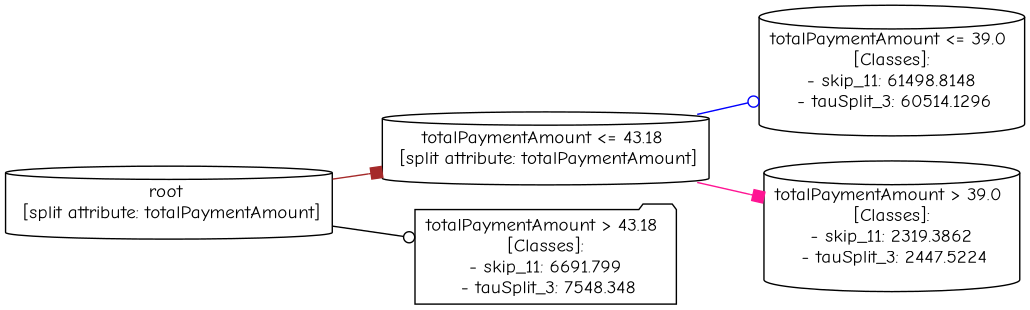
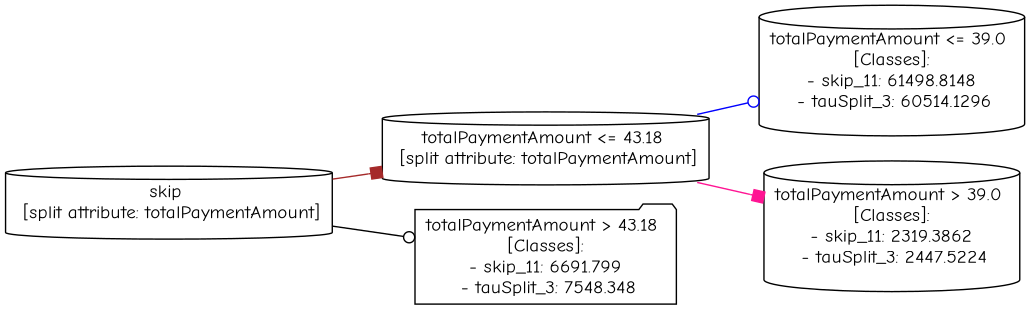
node "root [split attribute: totalPaymentAmount]": label "root [split attribute: totalPaymentAmount]" -> "skip [split attribute: totalPaymentAmount]"
